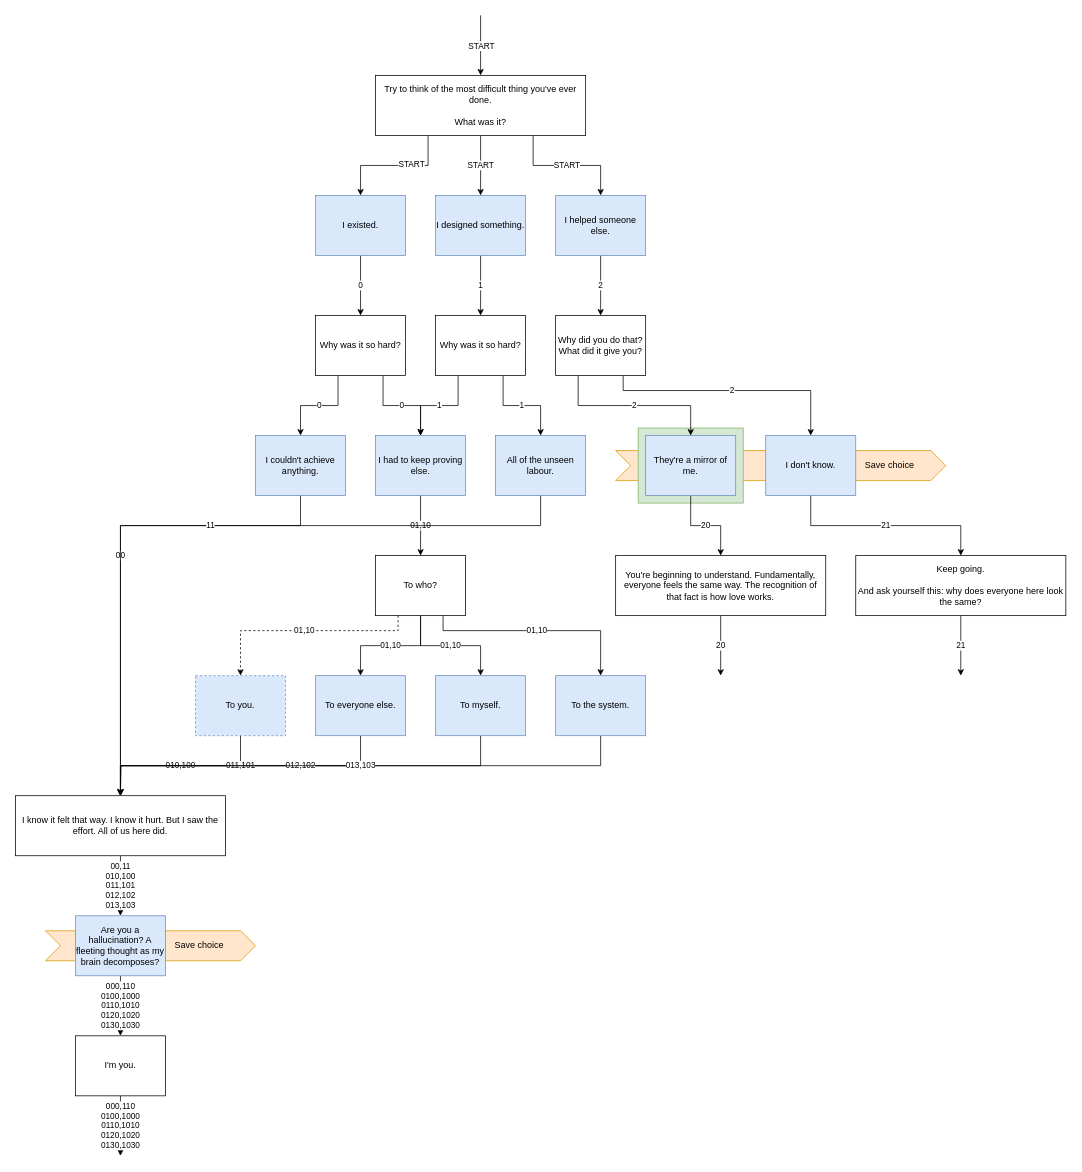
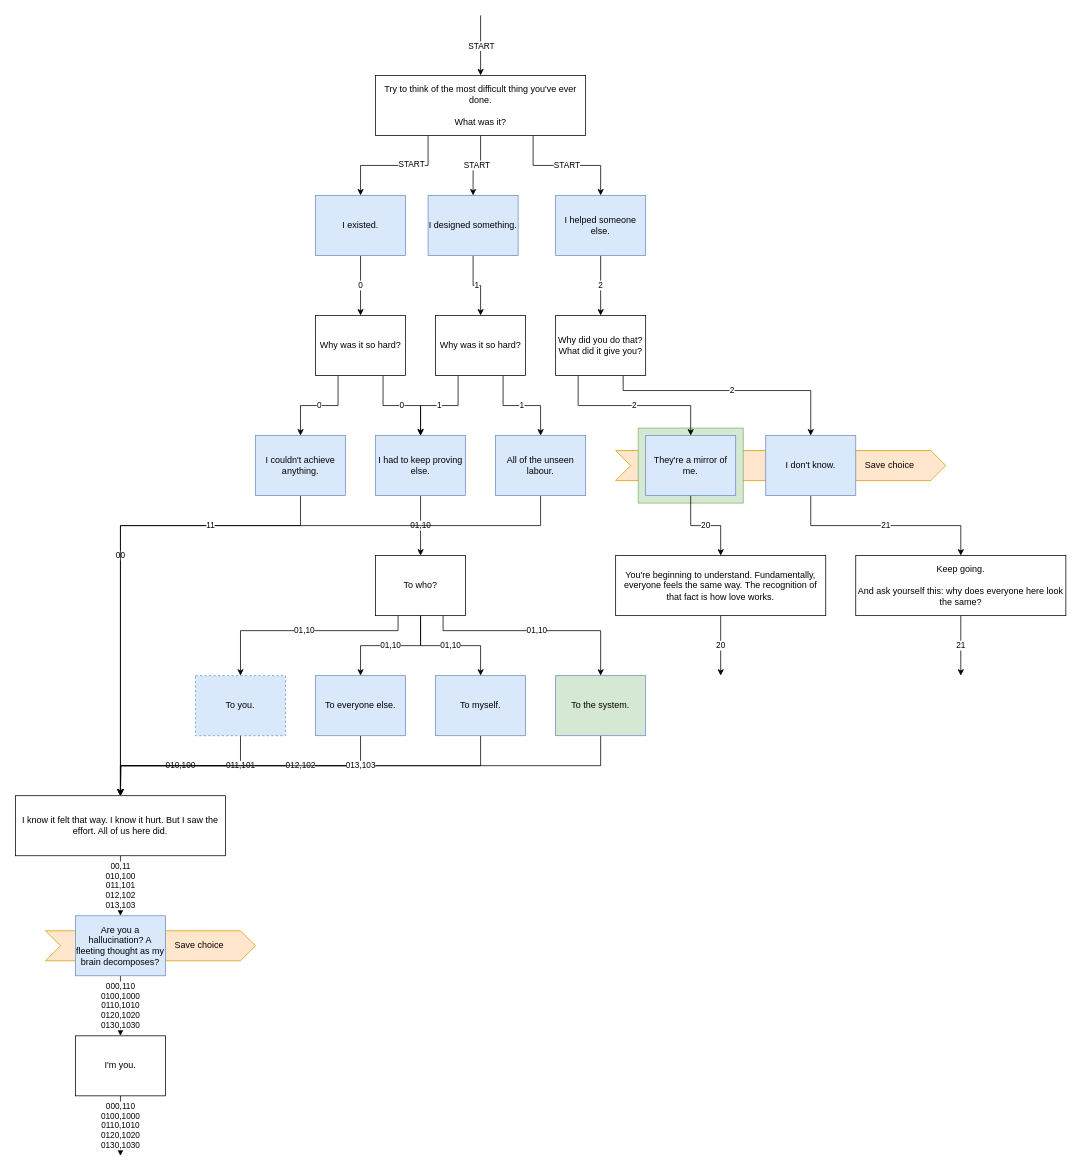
node "I designed something.": moved (480, 225) -> (473, 225)
edge "To who?" -> "To you.": style dashed -> solid
node "To the system.": fillcolor #dae8fc -> #d5e8d4
